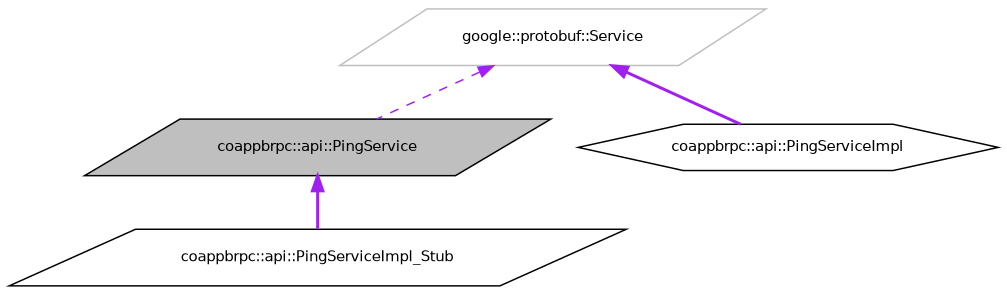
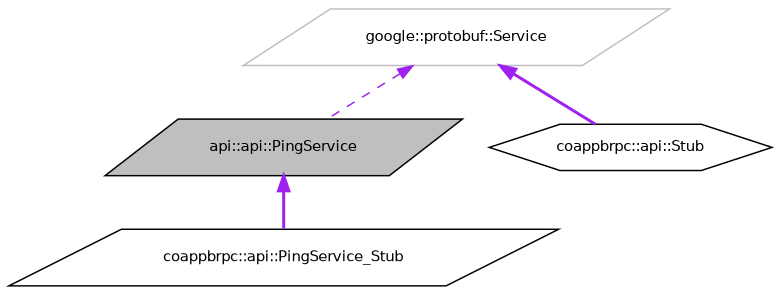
node "coappbrpc::api::PingService": label "coappbrpc::api::PingService" -> "api::api::PingService"
node "coappbrpc::api::PingServiceImpl": label "coappbrpc::api::PingServiceImpl" -> "coappbrpc::api::Stub"
node "coappbrpc::api::PingServiceImpl_Stub": label "coappbrpc::api::PingServiceImpl_Stub" -> "coappbrpc::api::PingService_Stub"
